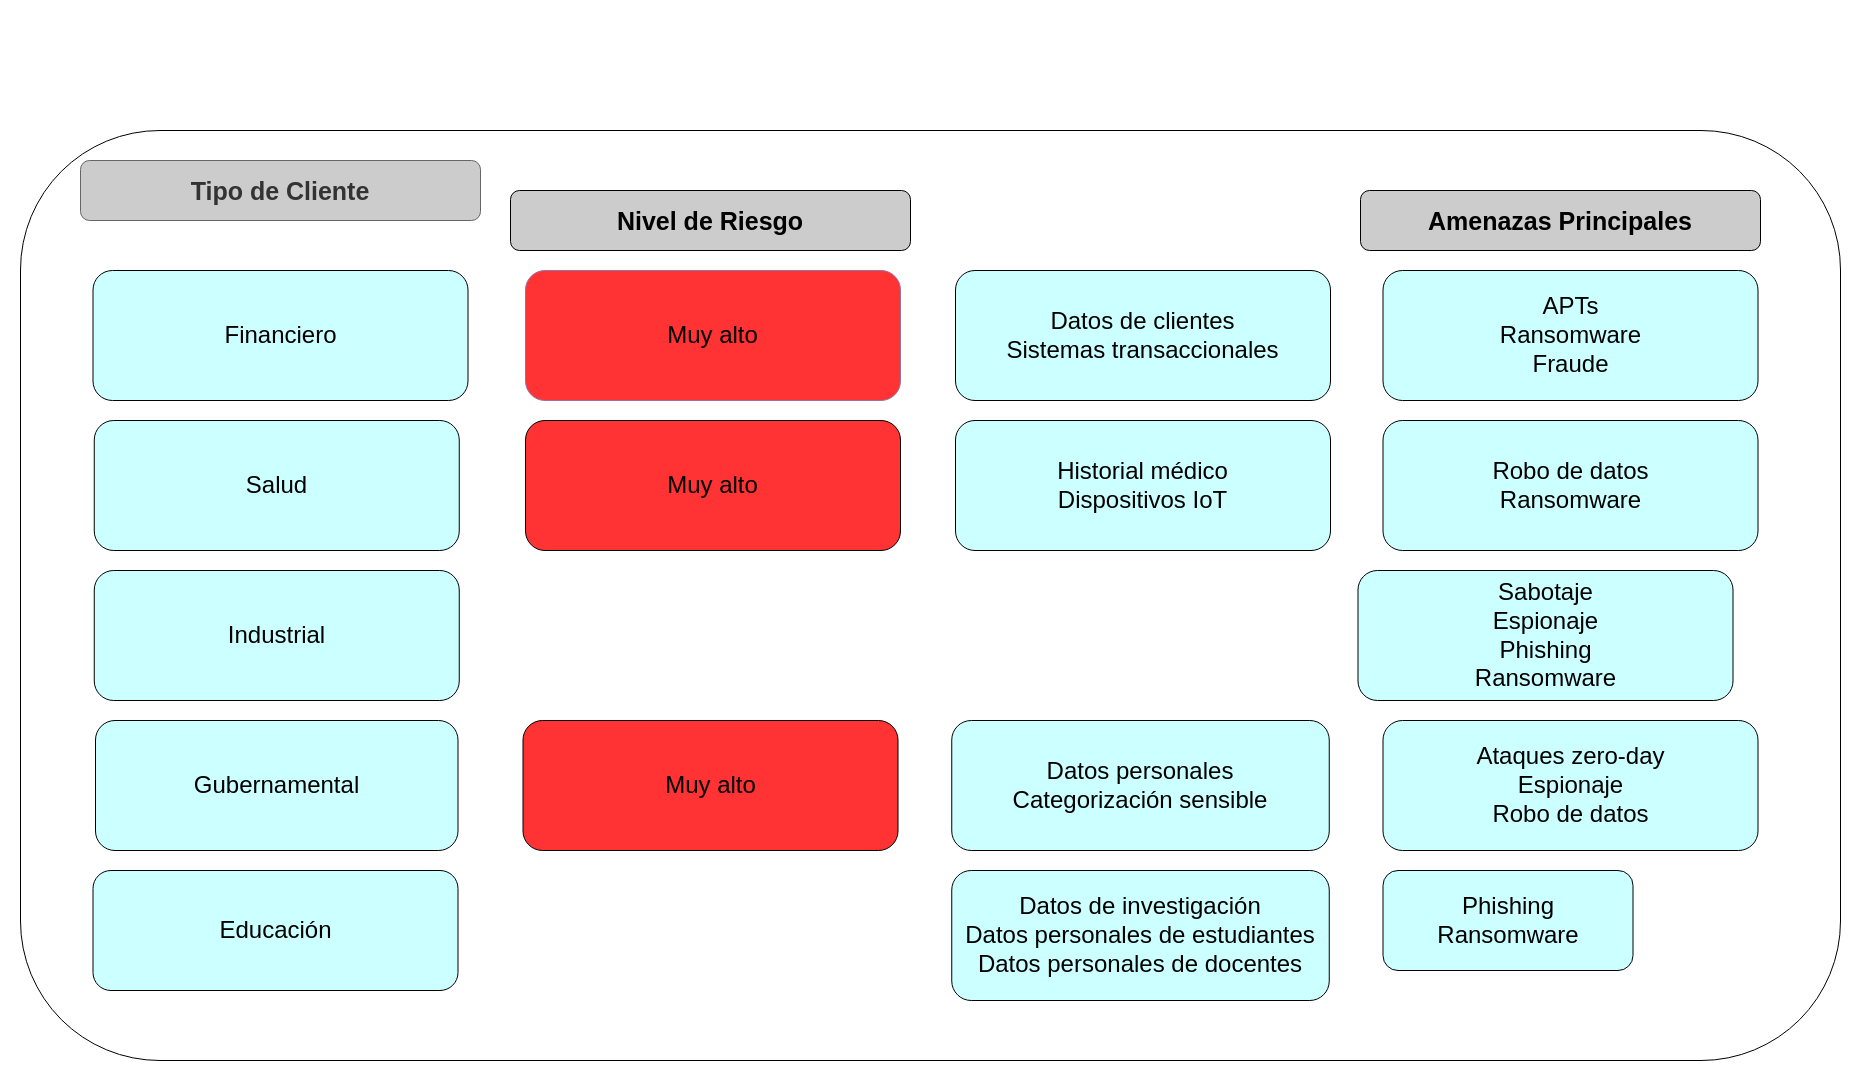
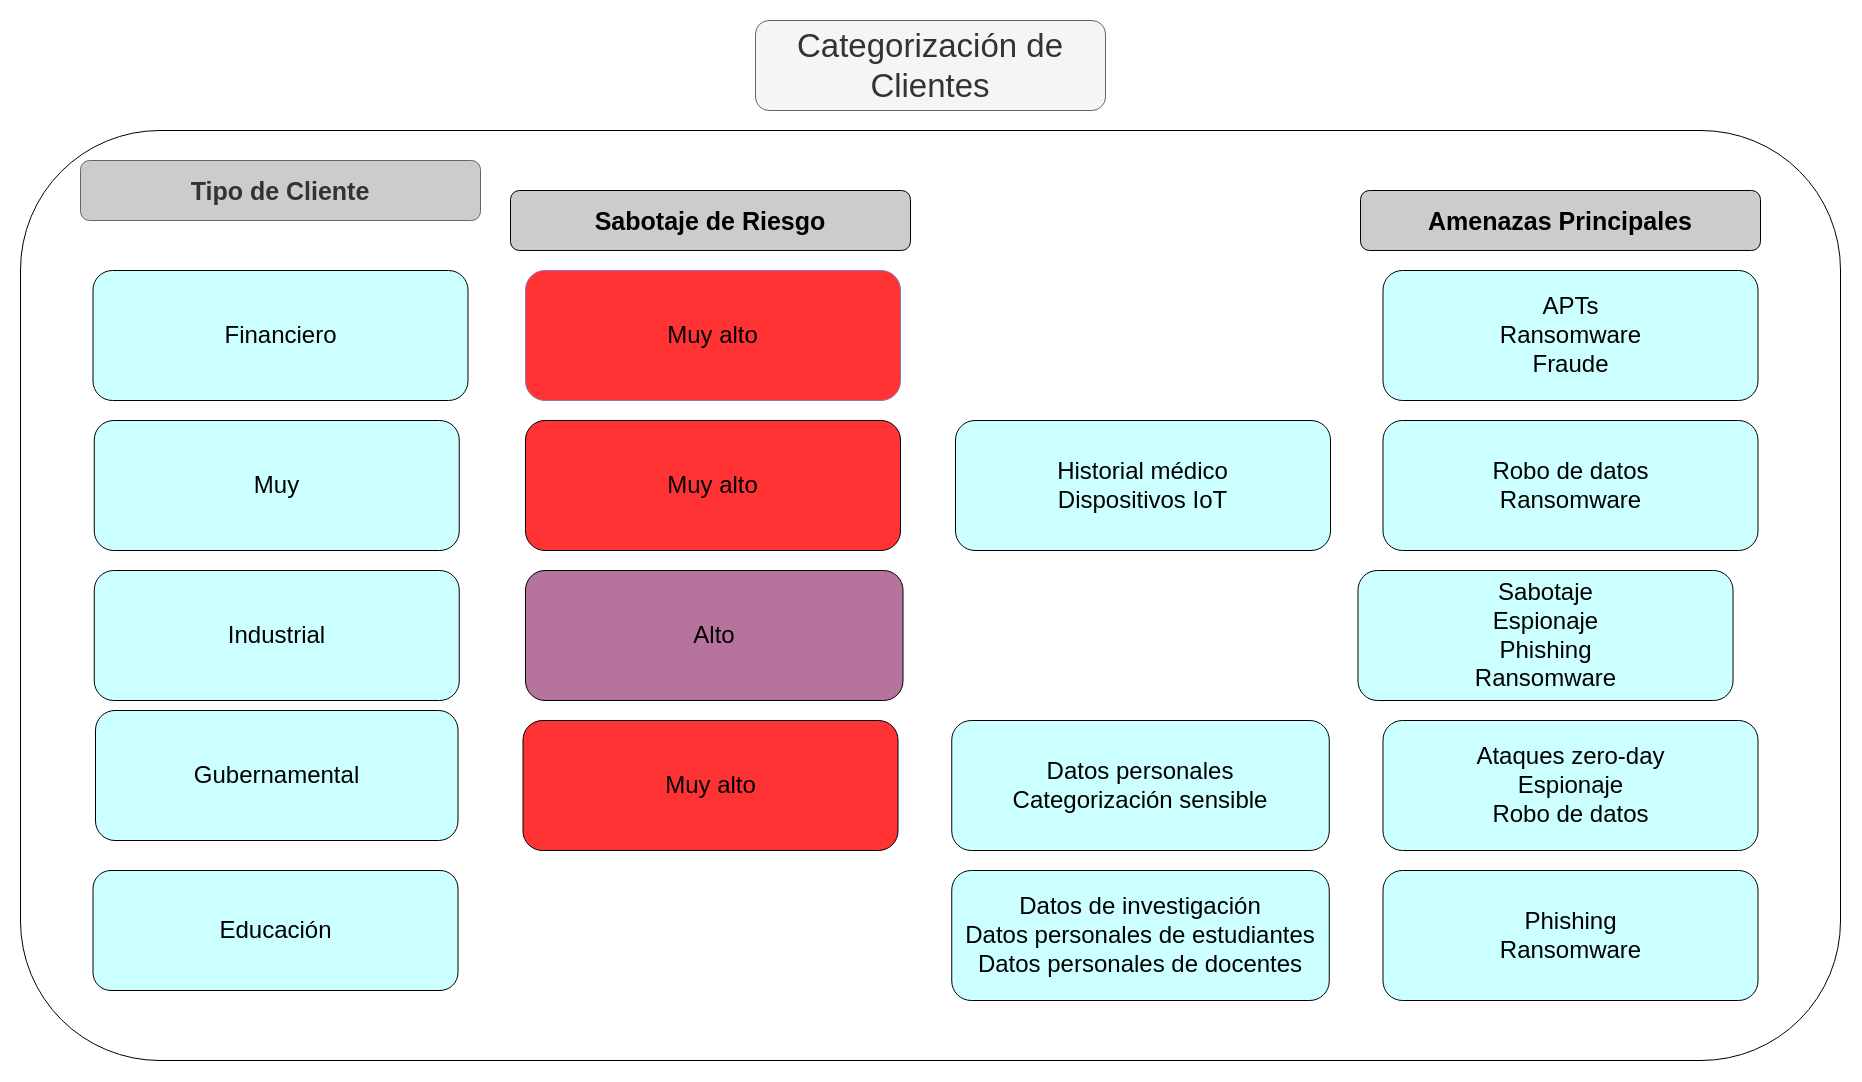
node "Categorización de Clientes": added
node "Nivel de Riesgo": label "Nivel de Riesgo" -> "Sabotaje de Riesgo"
node "Datos de clientes Sistemas transaccionales": removed
node "Salud": label "Salud" -> "Muy"
node "Alto": added
node "Gubernamental": moved (277, 786) -> (277, 776)
node "Phishing Ransomware": size 250x100 -> 375x130
